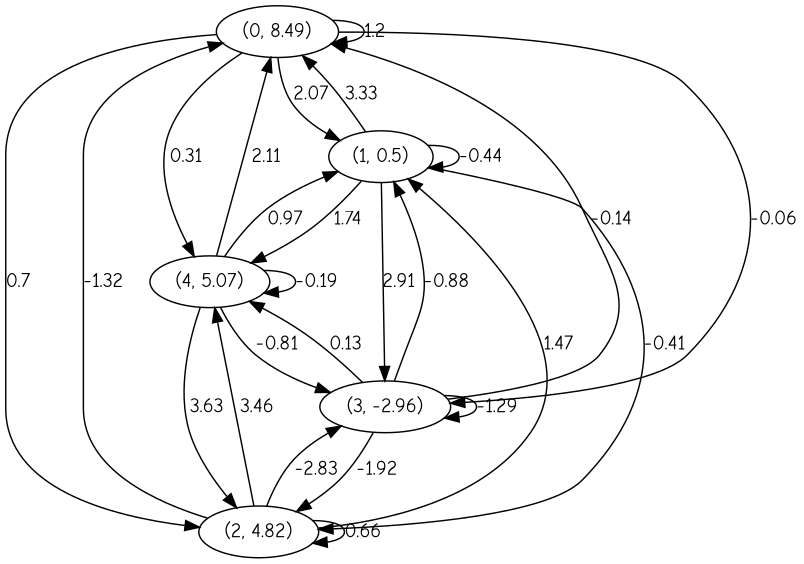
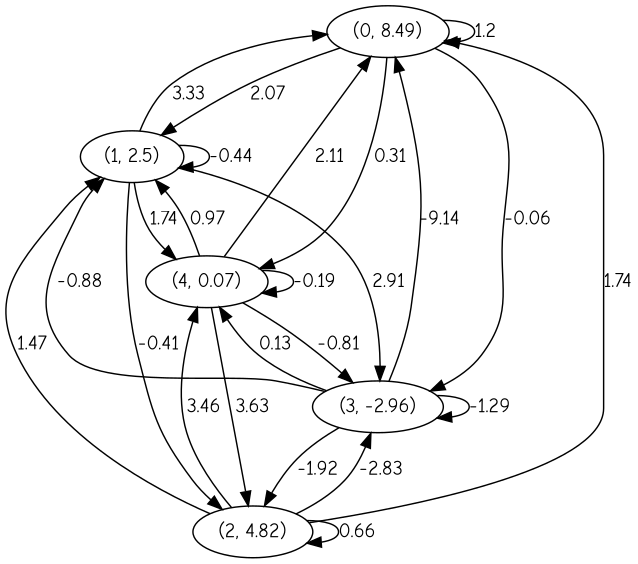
node "(1, 0.5)": label "(1, 0.5)" -> "(1, 2.5)"
edge "(3, -2.96)" -> "(0, 8.49)": label "-0.14" -> "-9.14"
edge "(0, 8.49)" -> "(2, 4.82)": removed, label "0.7"
edge "(2, 4.82)" -> "(0, 8.49)": label "-1.32" -> "1.74"
node "(4, 5.07)": label "(4, 5.07)" -> "(4, 0.07)"
